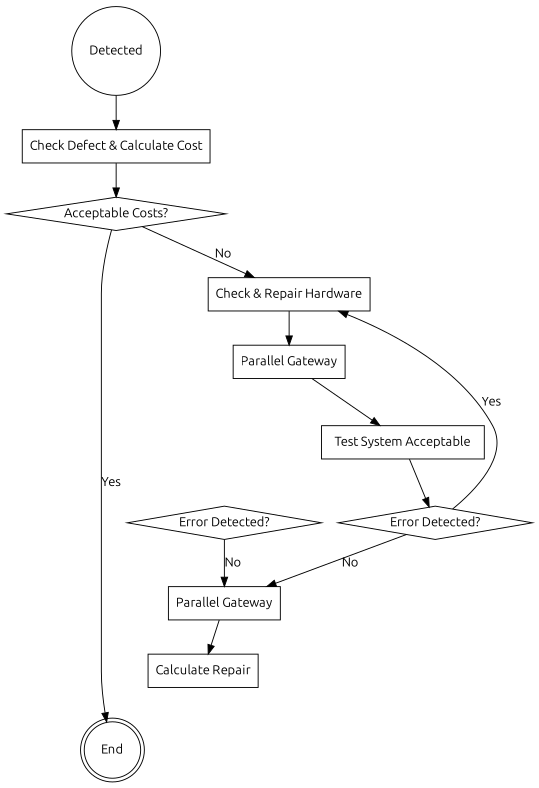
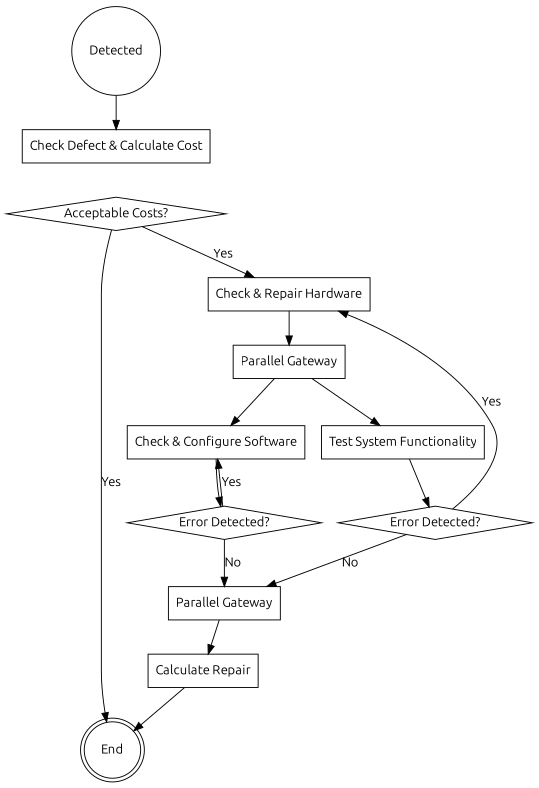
edge "Check Defect & Calculate Cost" -> "Acceptable Costs?": removed
edge "Acceptable Costs?" -> "Check & Repair Hardware": label "No" -> "Yes"
node "Check & Configure Software": added
node "Test System Acceptable": label "Test System Acceptable" -> "Test System Functionality"
edge "Calculate Repair" -> "End": added
